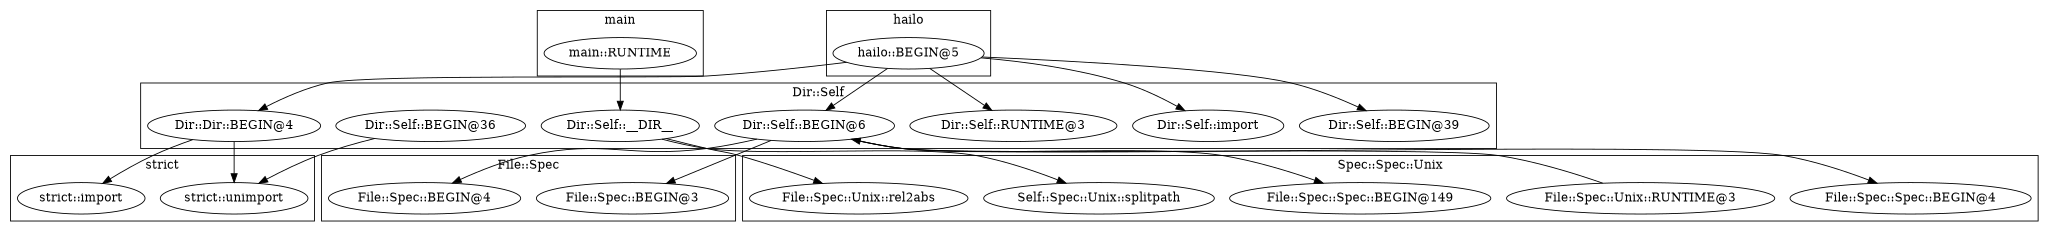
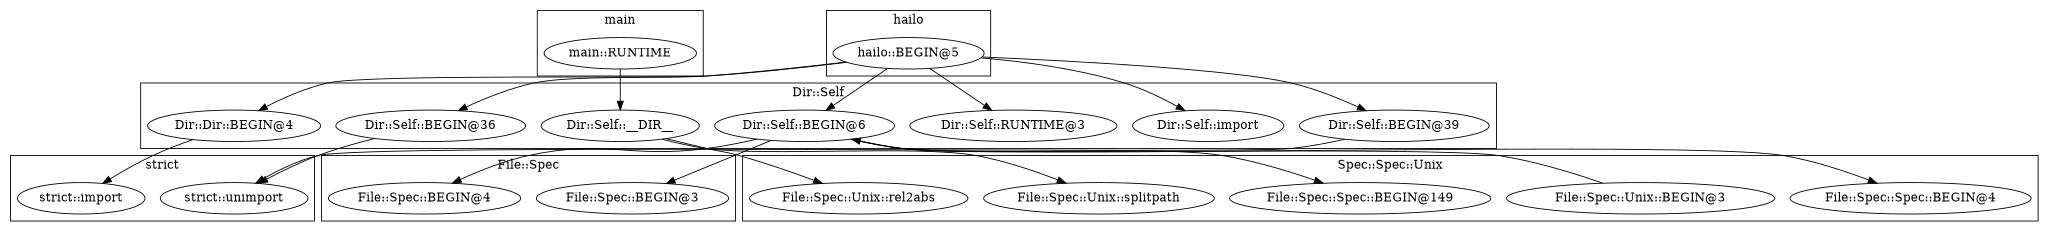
edge "hailo::BEGIN@5" -> "Dir::Self::BEGIN@36": added
edge "Dir::Dir::BEGIN@4" -> "strict::unimport": now "Dir::Self::BEGIN@39" -> "strict::unimport"
node "Self::Spec::Unix::splitpath": label "Self::Spec::Unix::splitpath" -> "File::Spec::Unix::splitpath"
node "File::Spec::Unix::RUNTIME@3": label "File::Spec::Unix::RUNTIME@3" -> "File::Spec::Unix::BEGIN@3"
